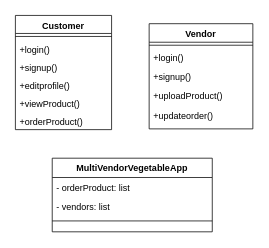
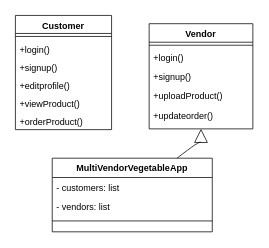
edge "MultiVendorVegetableApp" -> "Vendor": added
node "- orderProduct: list": label "- orderProduct: list" -> "- customers: list"
